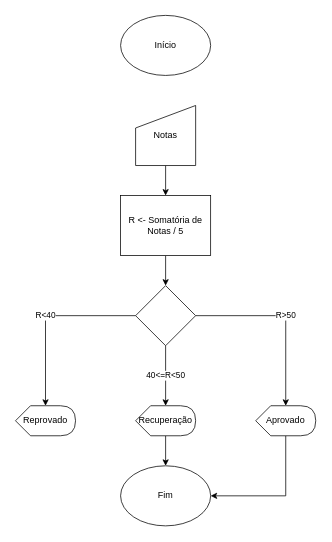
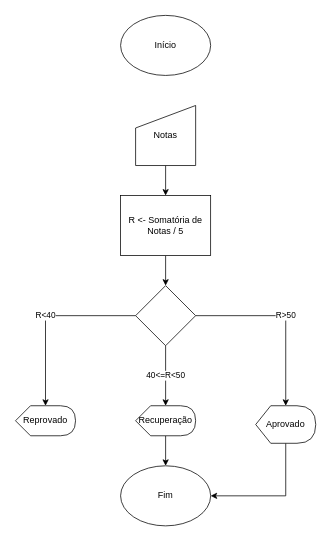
node "Aprovado": size 60x30 -> 60x38
